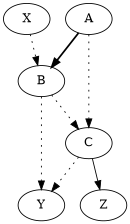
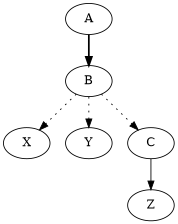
edge "X" -> "B": reversed
edge "A" -> "C": removed
edge "C" -> "Y": removed
